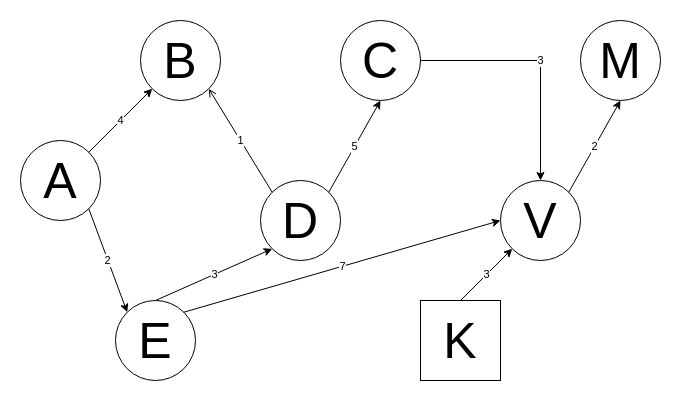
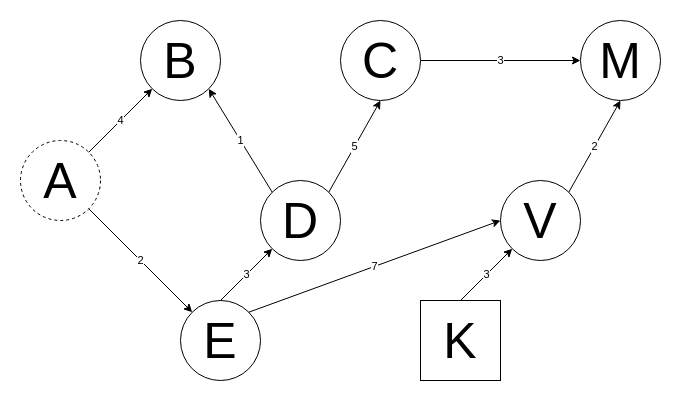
edge "D" -> "B": arrowhead open -> classic
edge "C" -> "V": now "C" -> "M"
node "A": style solid -> dashed
node "E": moved (156, 341) -> (221, 341)
